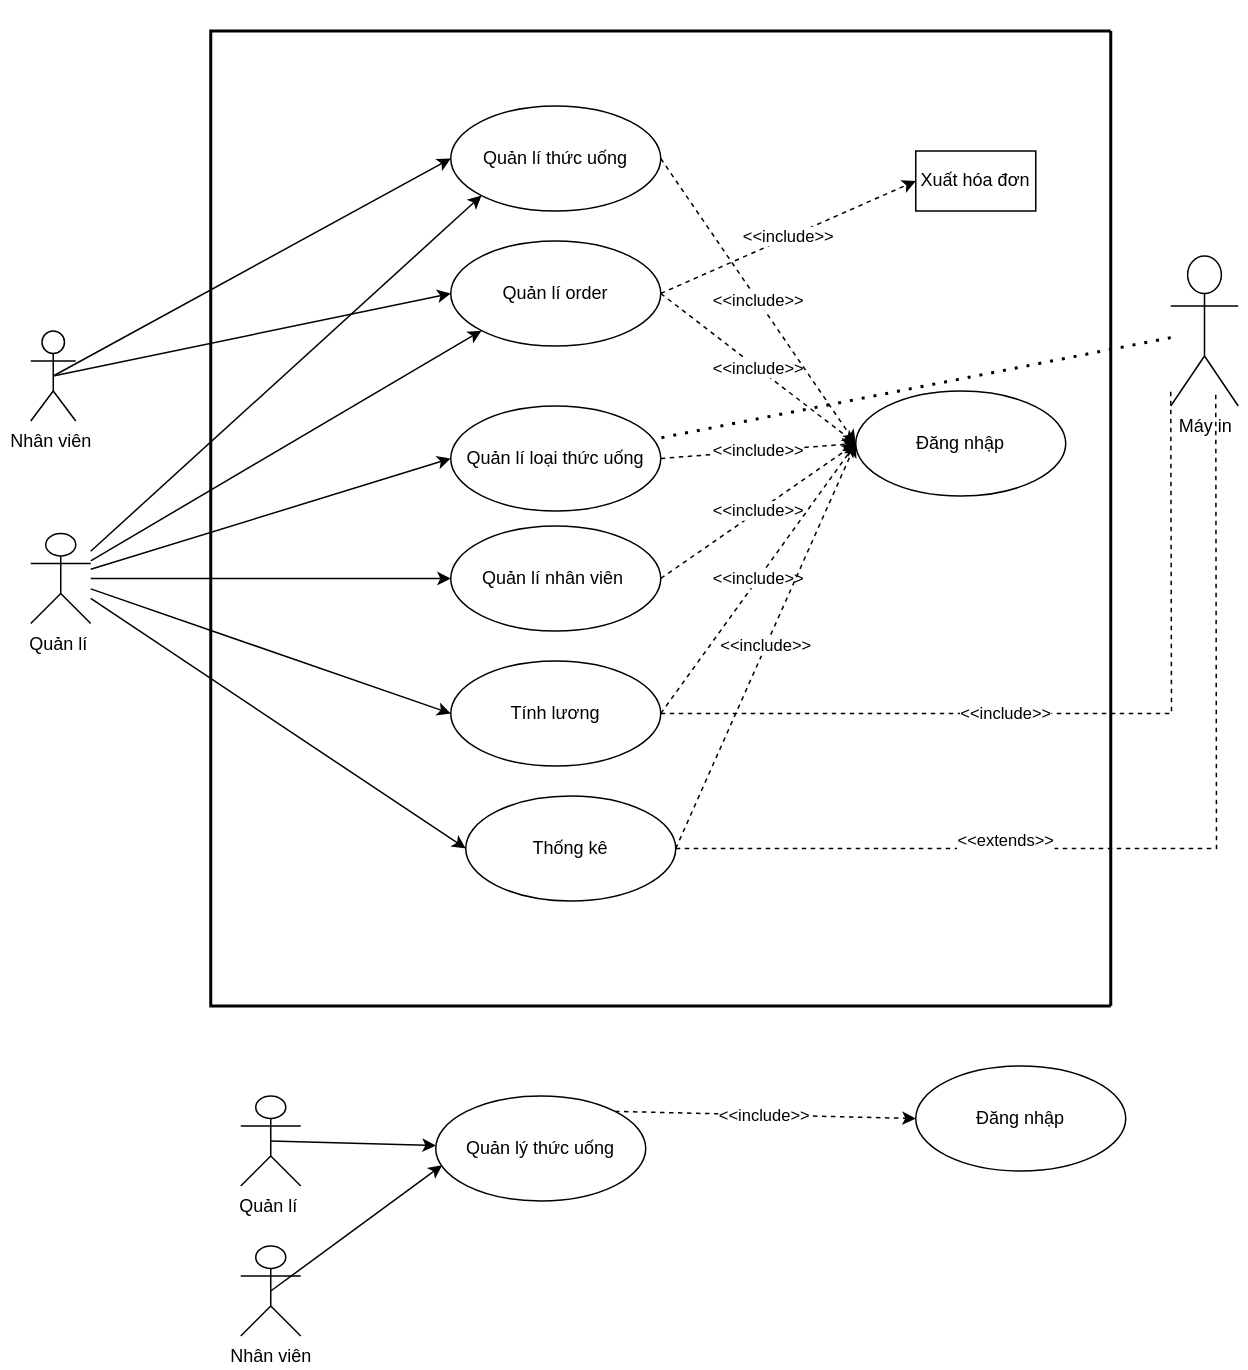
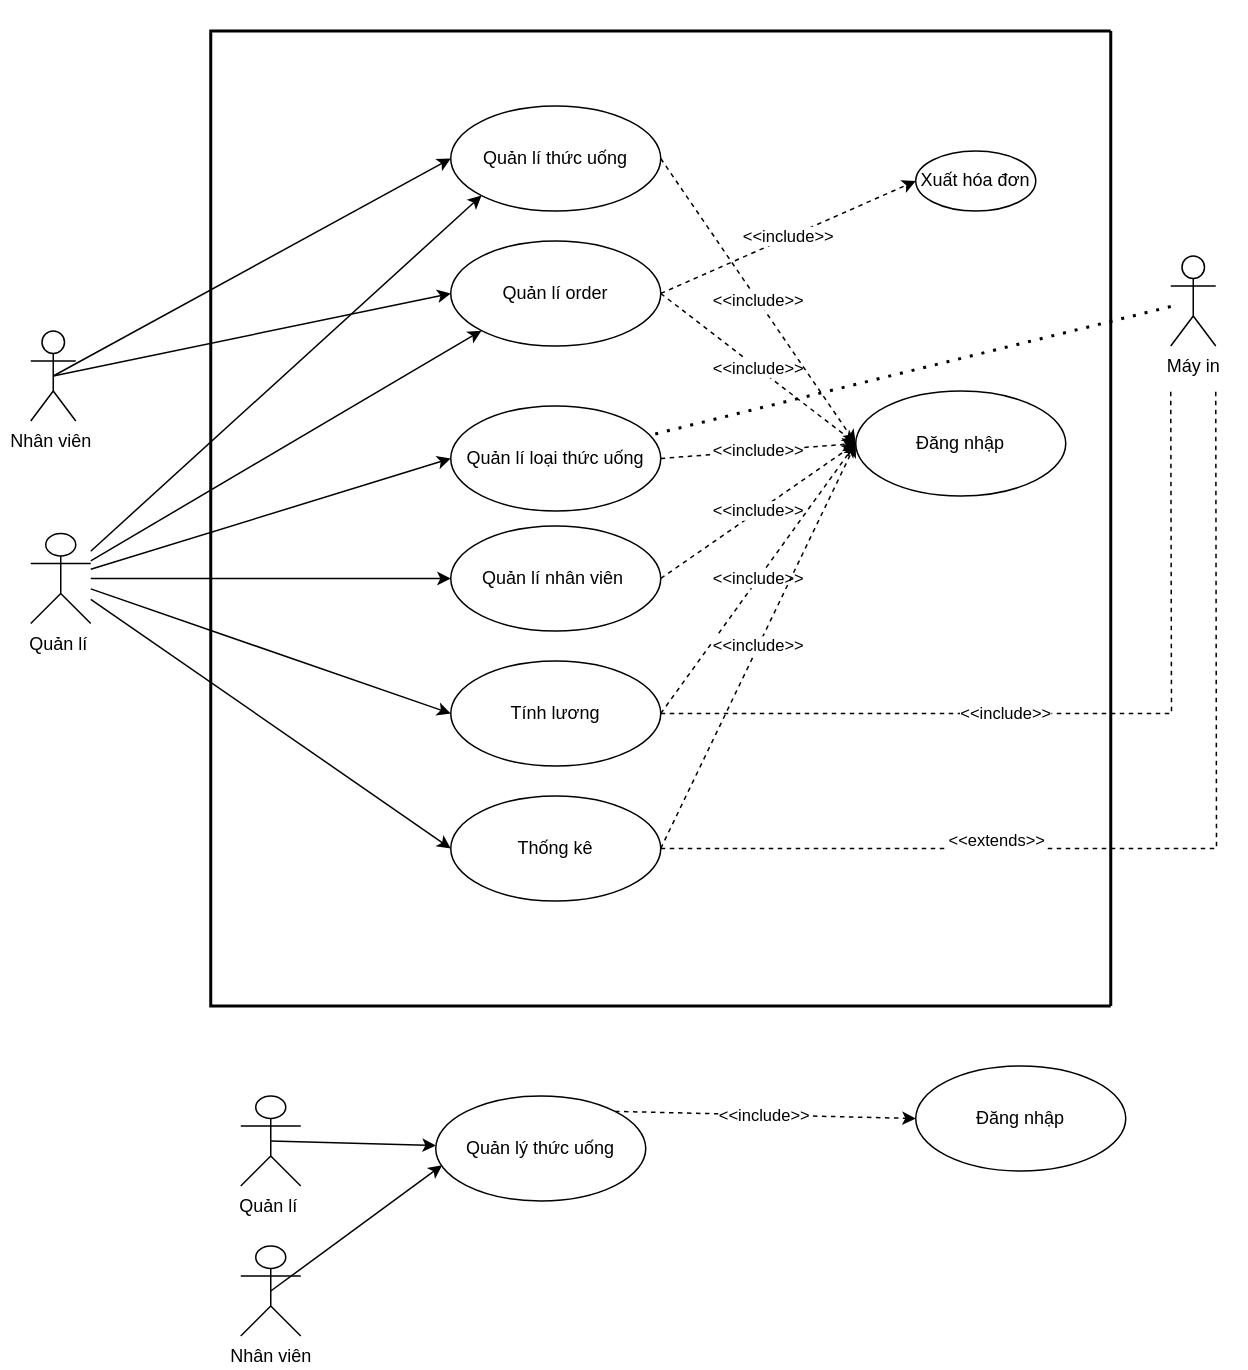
node "Xuất hóa đơn": shape rectangle -> ellipse
node "Máy in": size 68x150 -> 45x90
node "Thống kê": moved (571, 848) -> (556, 848)
